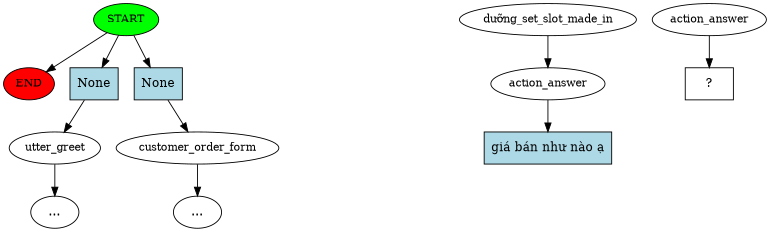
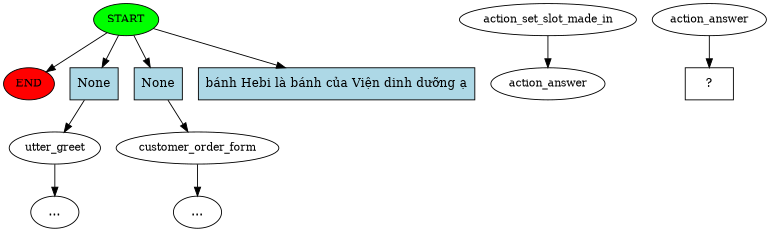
node "dưỡng_set_slot_made_in": label "dưỡng_set_slot_made_in" -> "action_set_slot_made_in"
node "bánh Hebi là bánh của Viện dinh dưỡng ạ": added
node "giá bán như nào ạ": removed
